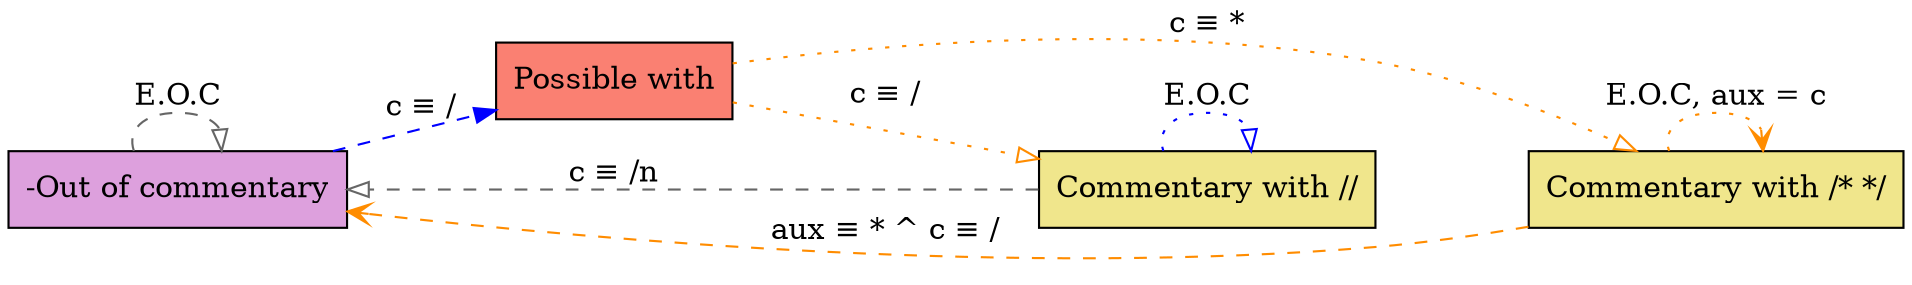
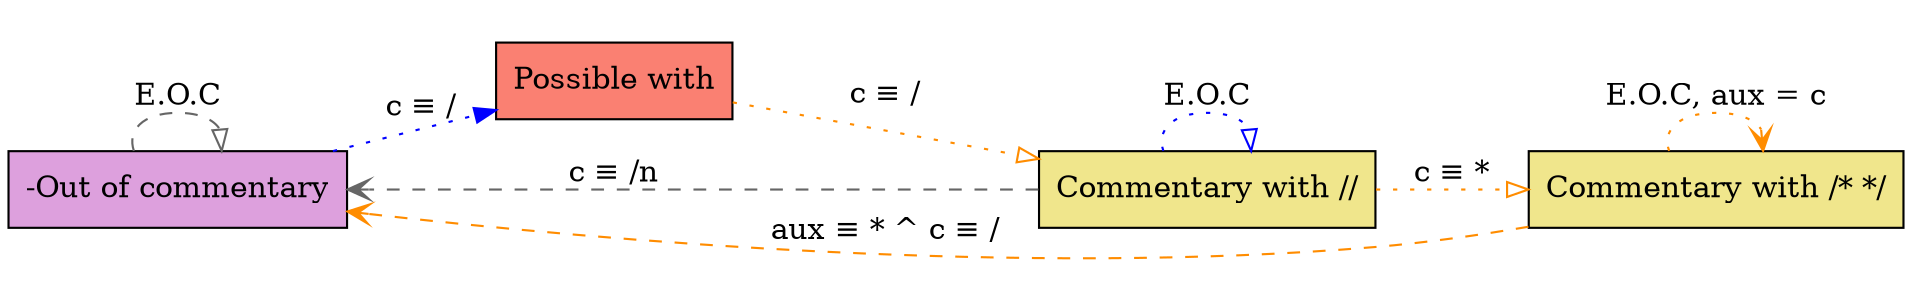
edge "Possible with" -> "Commentary with /* */": now "Commentary with //" -> "Commentary with /* */"
edge "-Out of commentary" -> "Possible with": style dashed -> dotted
edge "Commentary with //" -> "-Out of commentary": arrowhead onormal -> vee
